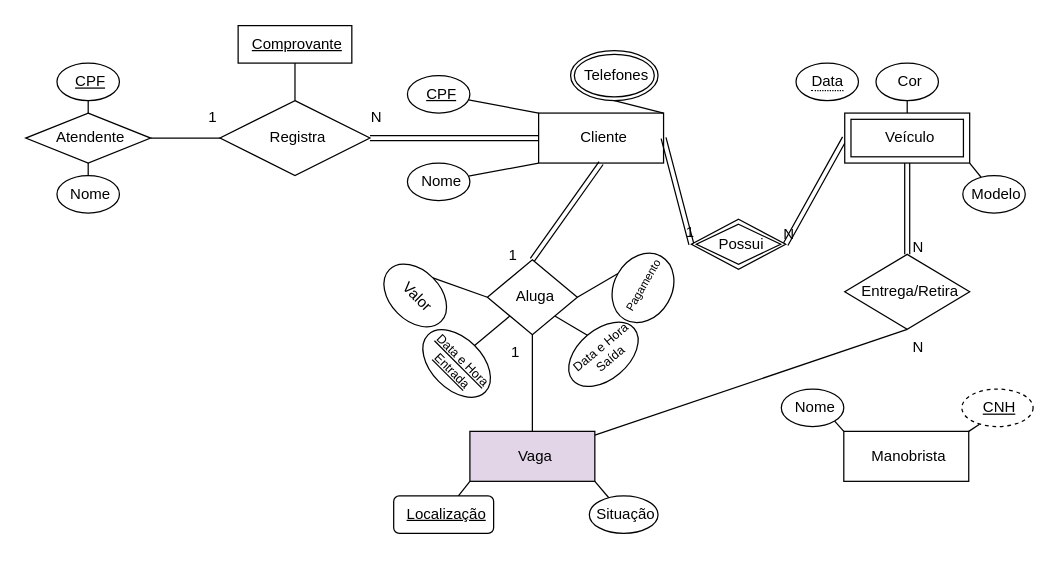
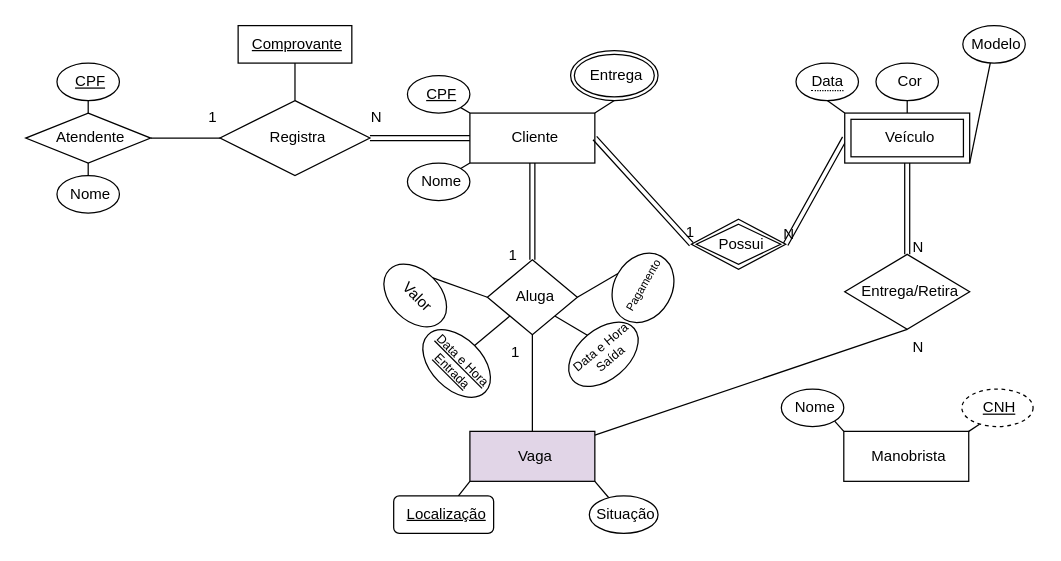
node "Telefones": label "Telefones" -> "Entrega"
edge "Data" -- "Veículo": added
node "Cliente": moved (601, 138) -> (533, 138)
node "Modelo": moved (994, 194) -> (994, 44)
